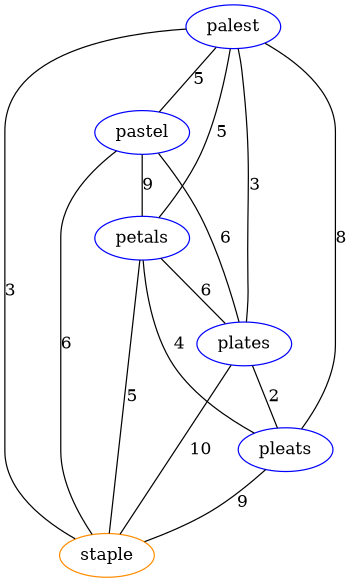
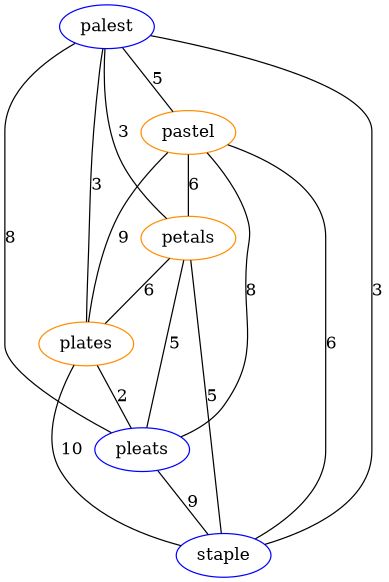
node "pastel": color blue -> darkorange
edge "palest" -- "petals": label "5" -> "3"
edge "pastel" -- "petals": label "9" -> "6"
node "petals": color blue -> darkorange
edge "pastel" -- "plates": label "6" -> "9"
edge "pastel" -- "pleats": added, label "8"
edge "petals" -- "pleats": label "4" -> "5"
node "plates": color blue -> darkorange
node "staple": color darkorange -> blue
